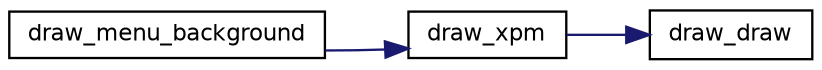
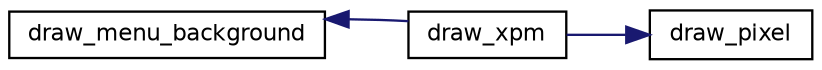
node "draw_draw": label "draw_draw" -> "draw_pixel"
edge "draw_menu_background" -> "draw_xpm": reversed
